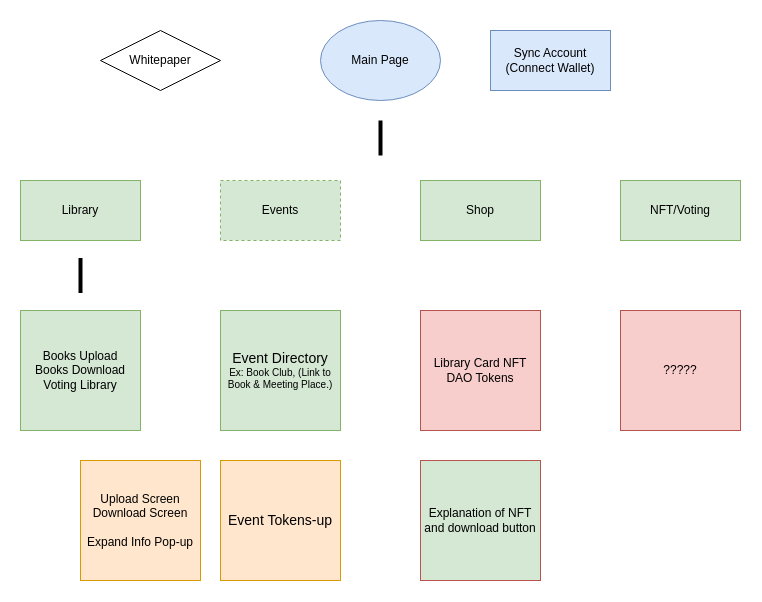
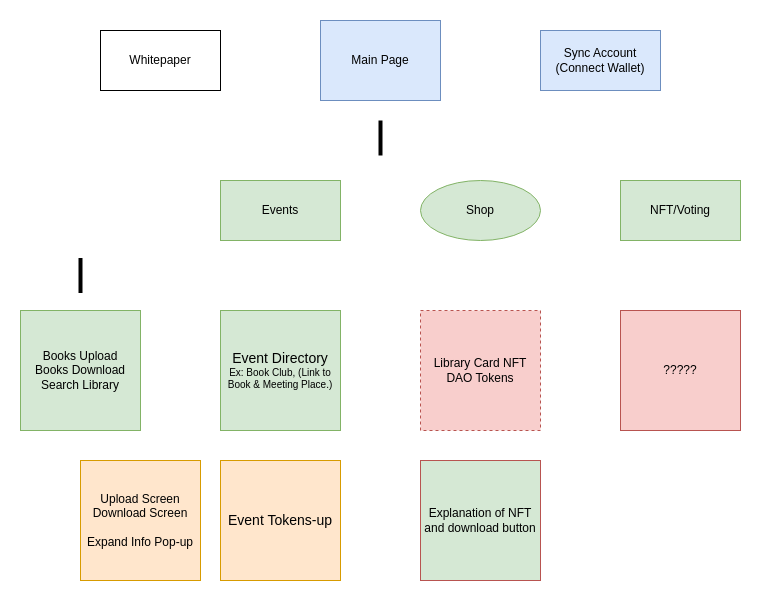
node "Whitepaper": shape diamond -> rectangle
node "Main Page": shape ellipse -> rectangle
node "Sync Account (Connect Wallet)": moved (551, 61) -> (601, 61)
node "Library": removed
node "Events": style dashed -> solid
node "Shop": shape rectangle -> ellipse
node "Books Upload Books Download Voting Library": label "Books Upload Books Download Voting Library" -> "Books Upload Books Download Search Library"
node "Library Card NFT DAO Tokens": style solid -> dashed
